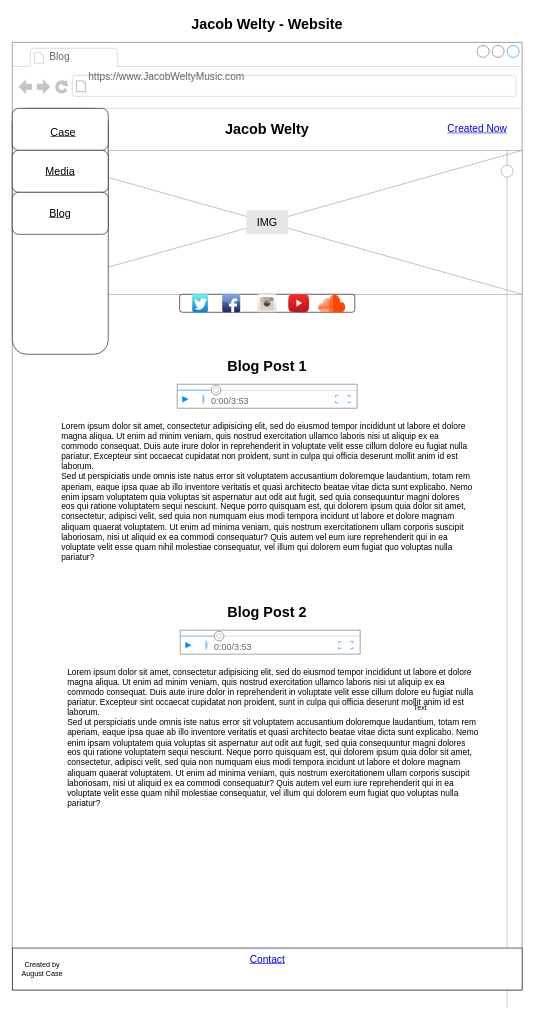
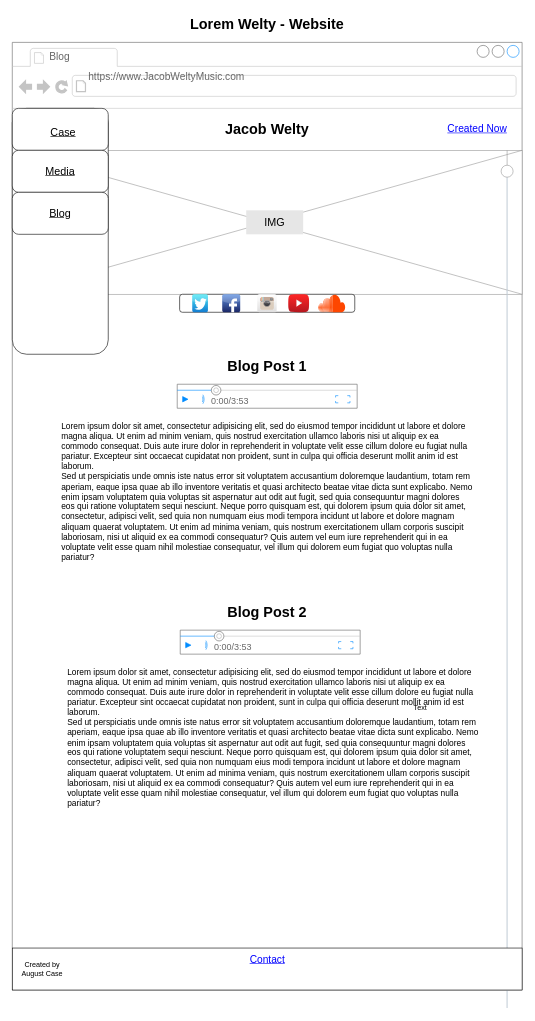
node "Jacob Welty - Website": label "Jacob Welty - Website" -> "Lorem Welty - Website"
node "IMG": size 42x24 -> 57x24
